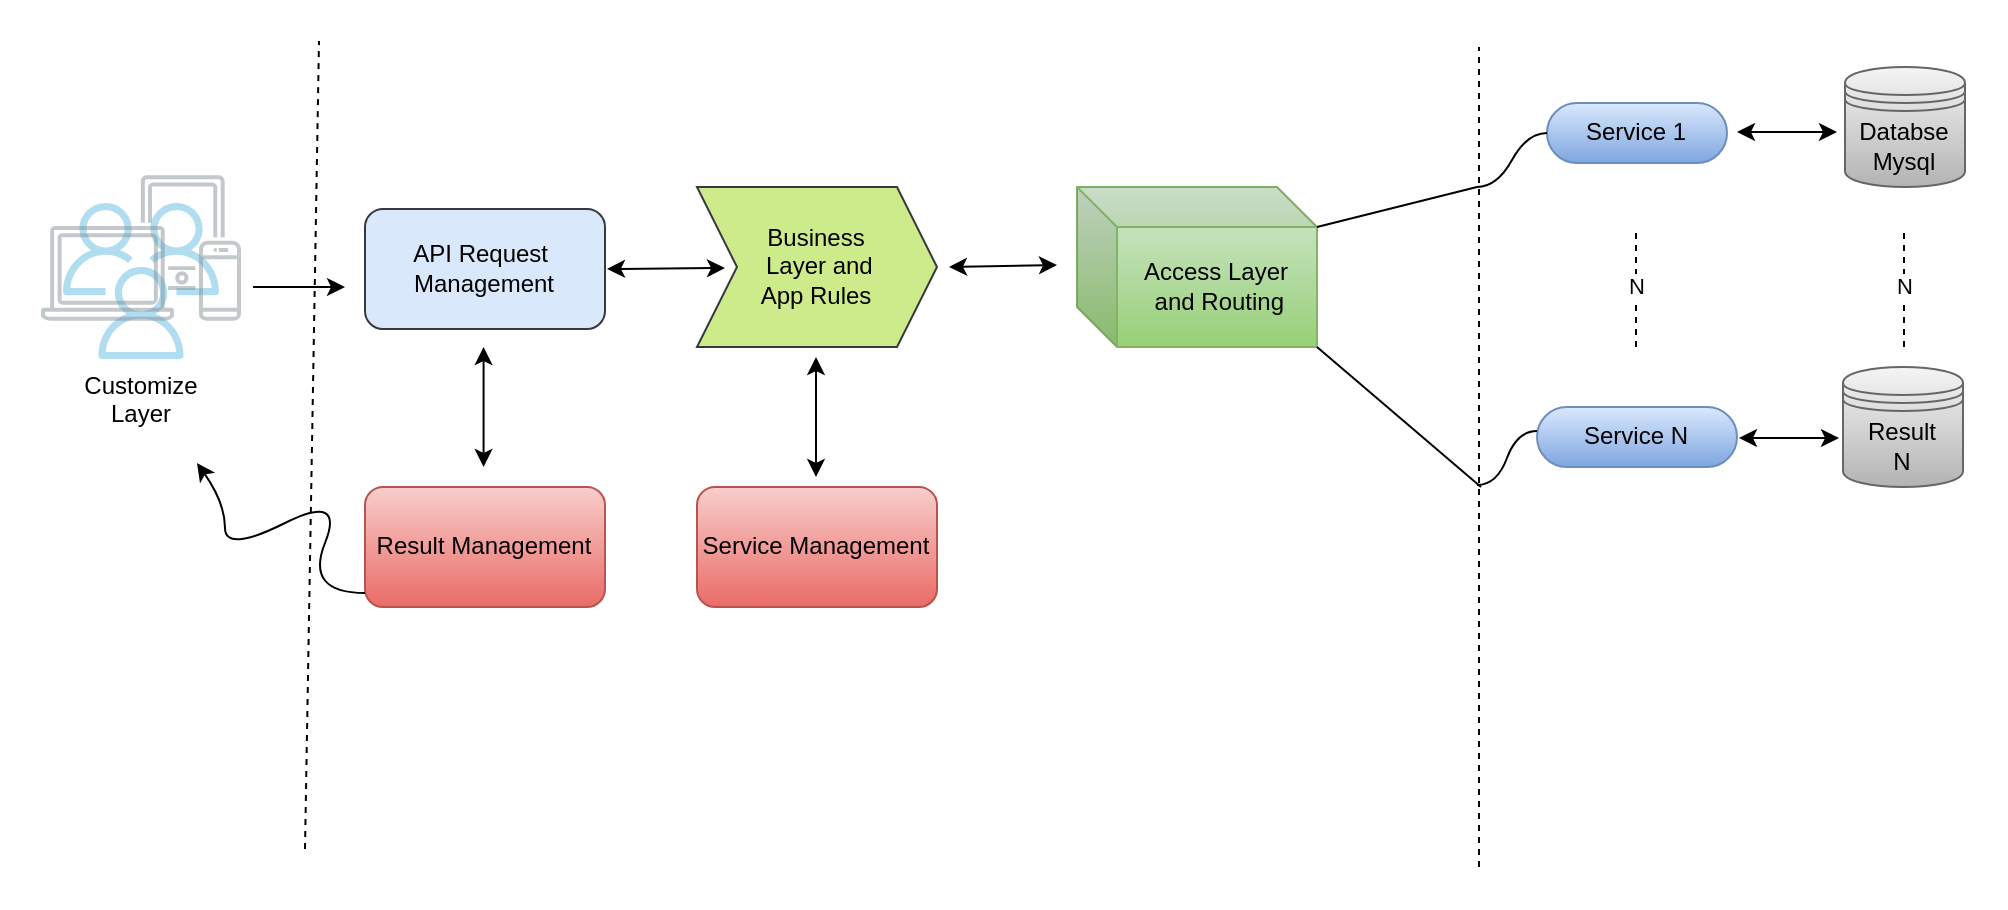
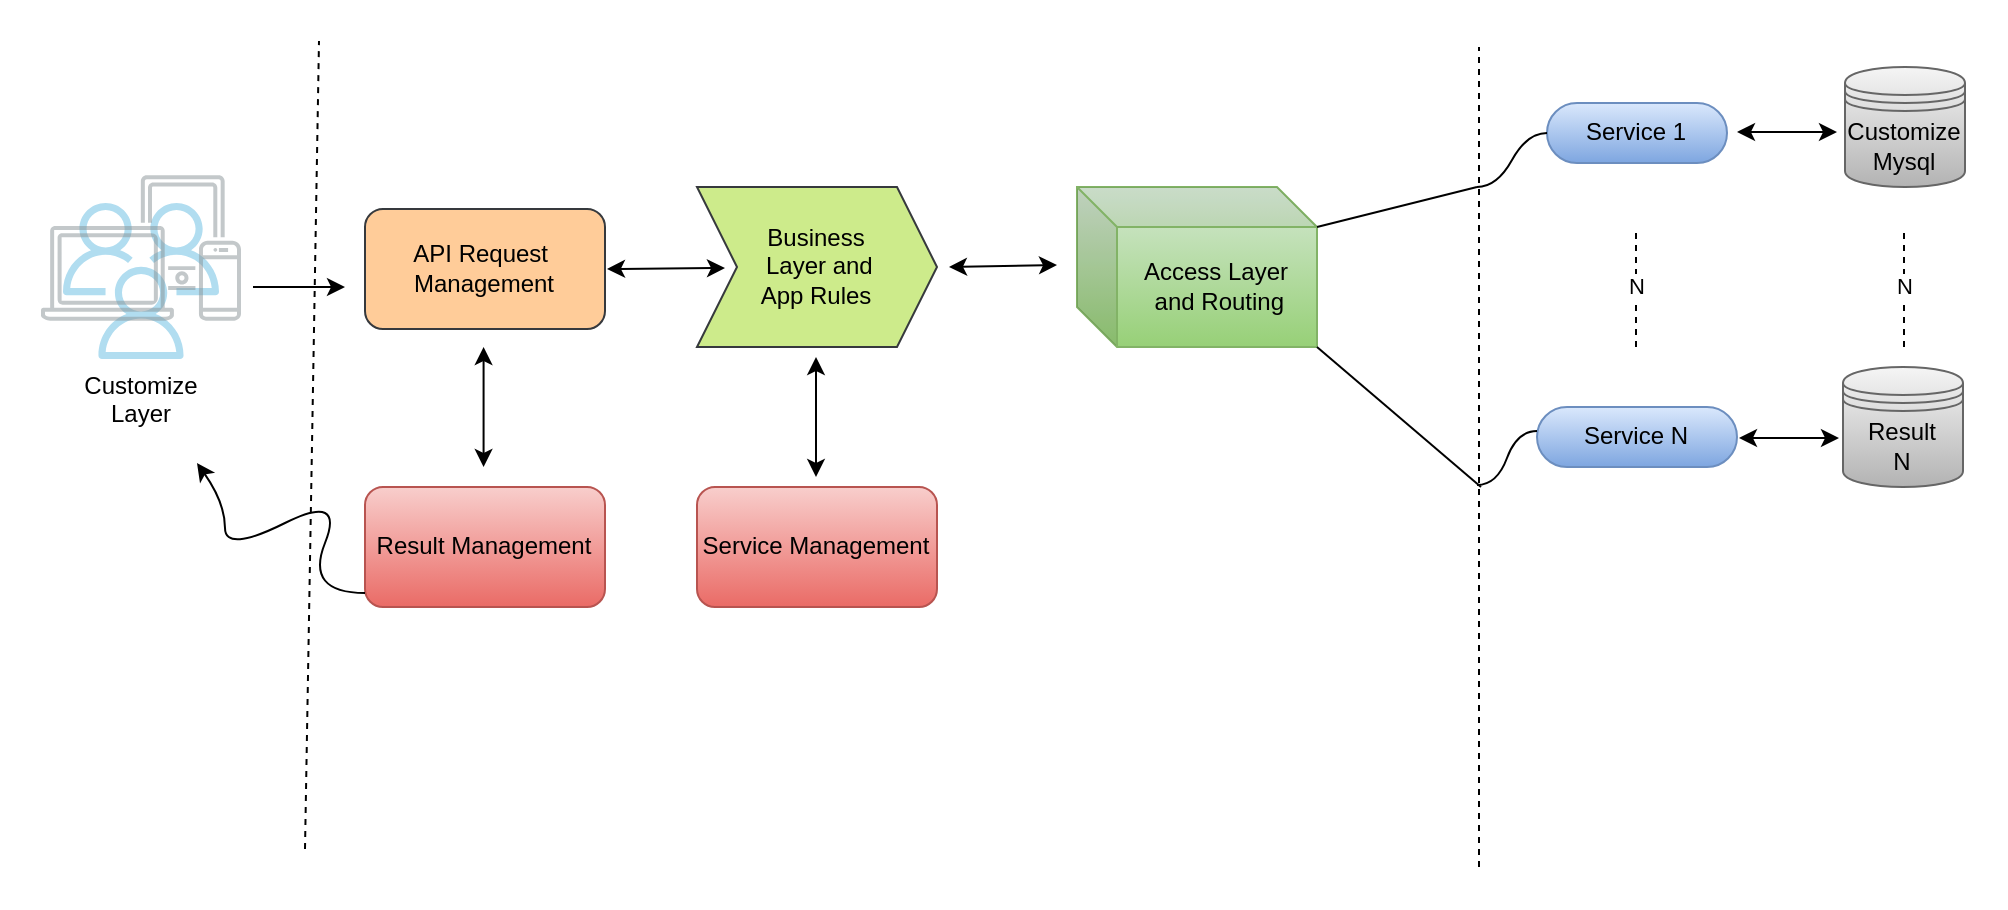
node "Databse Mysql": label "Databse Mysql" -> "Customize Mysql"
node "API Request Management": fillcolor #dae8fc -> #ffcc99
